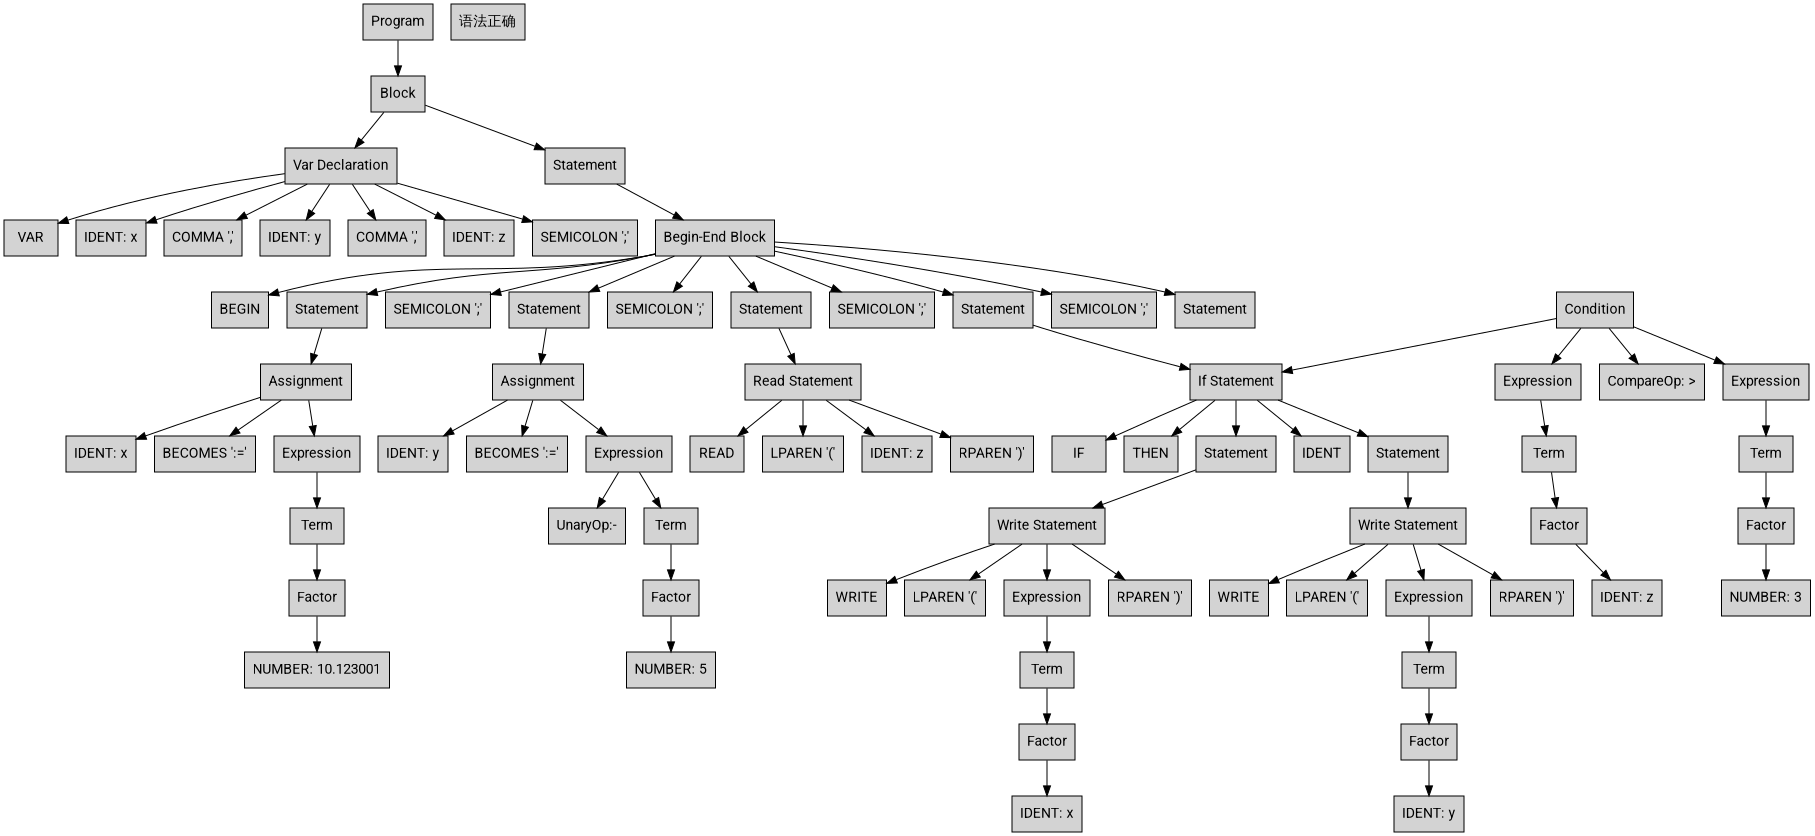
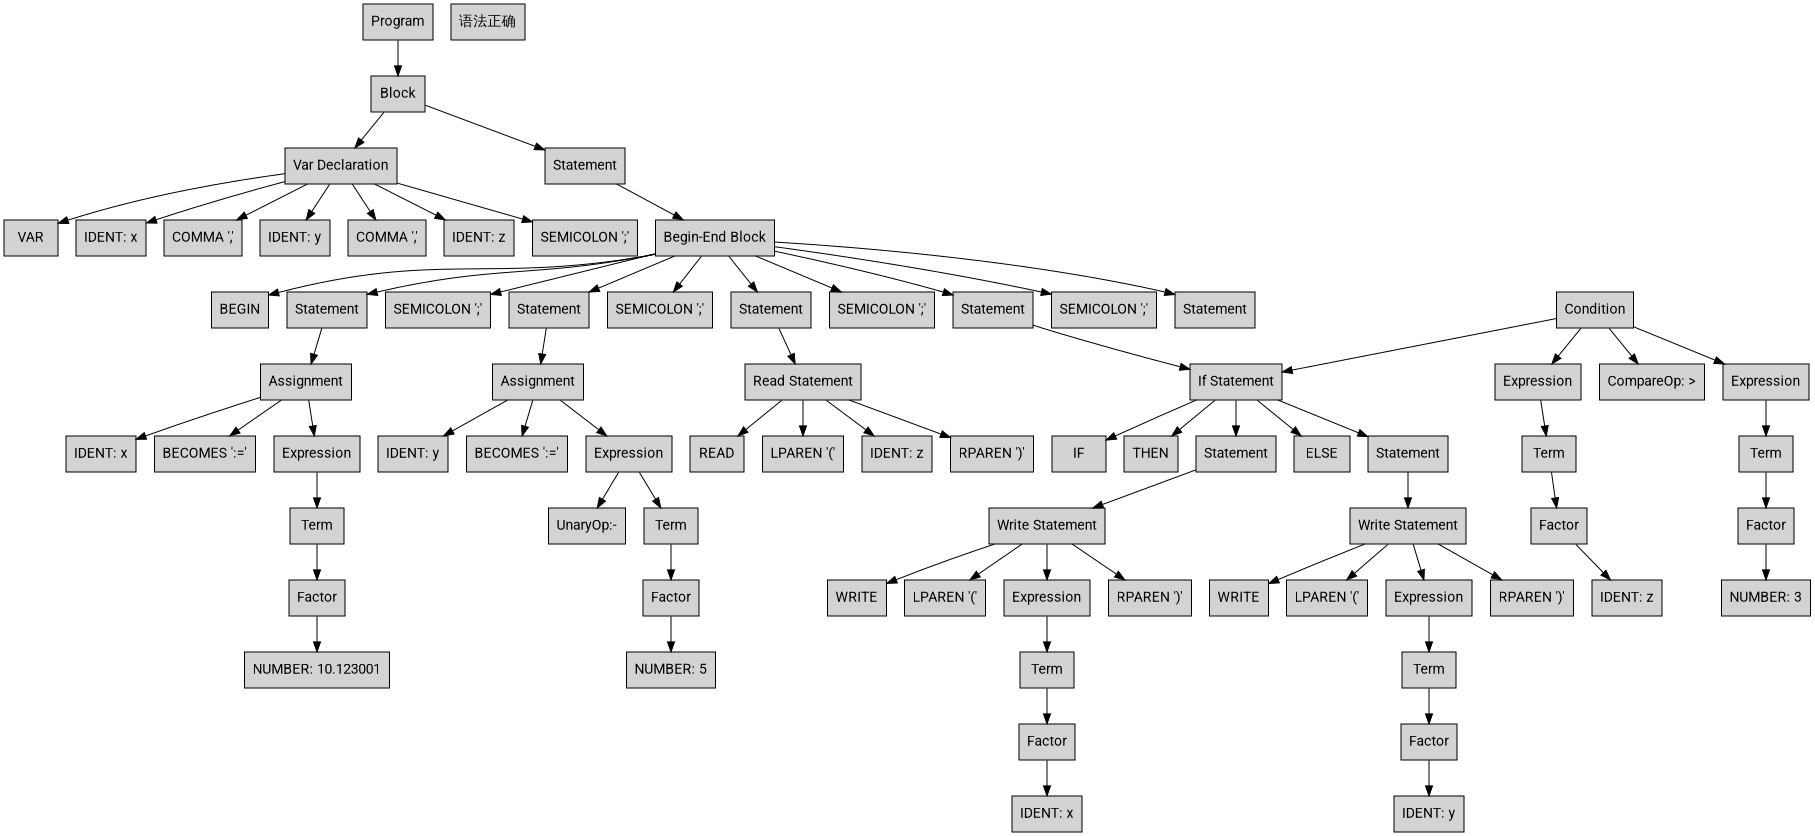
node "IDENT": label "IDENT" -> "ELSE"
